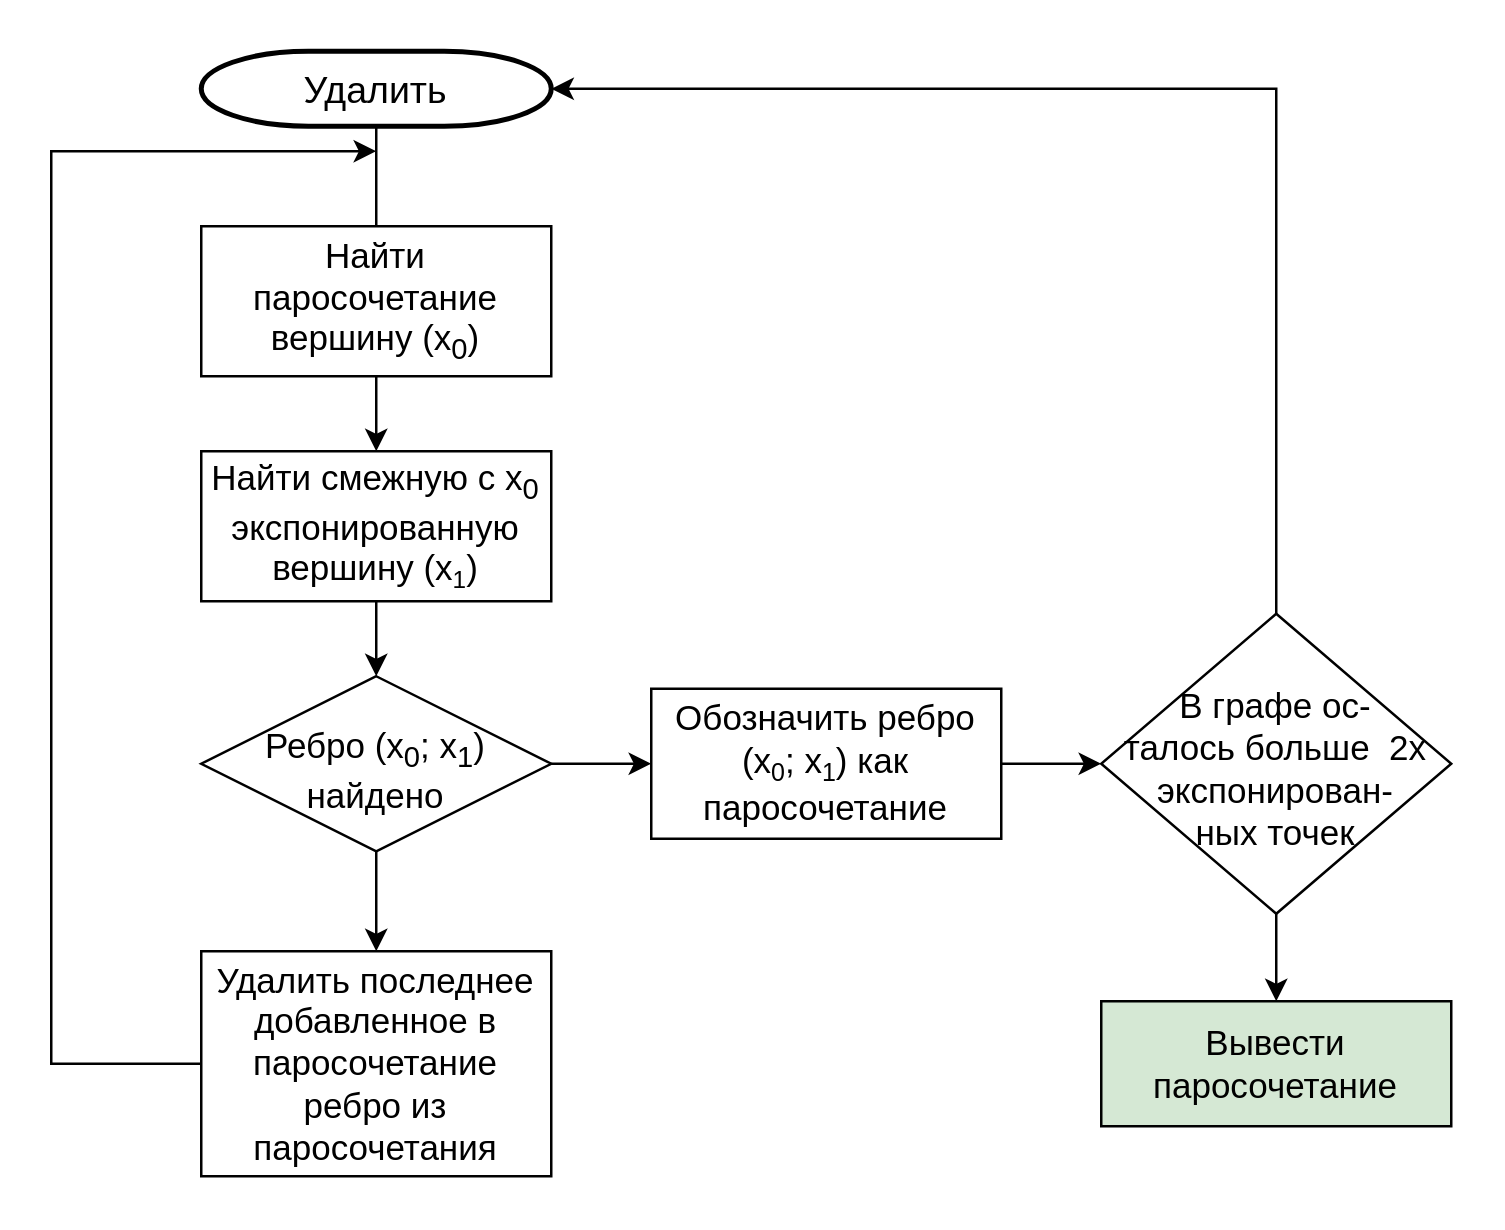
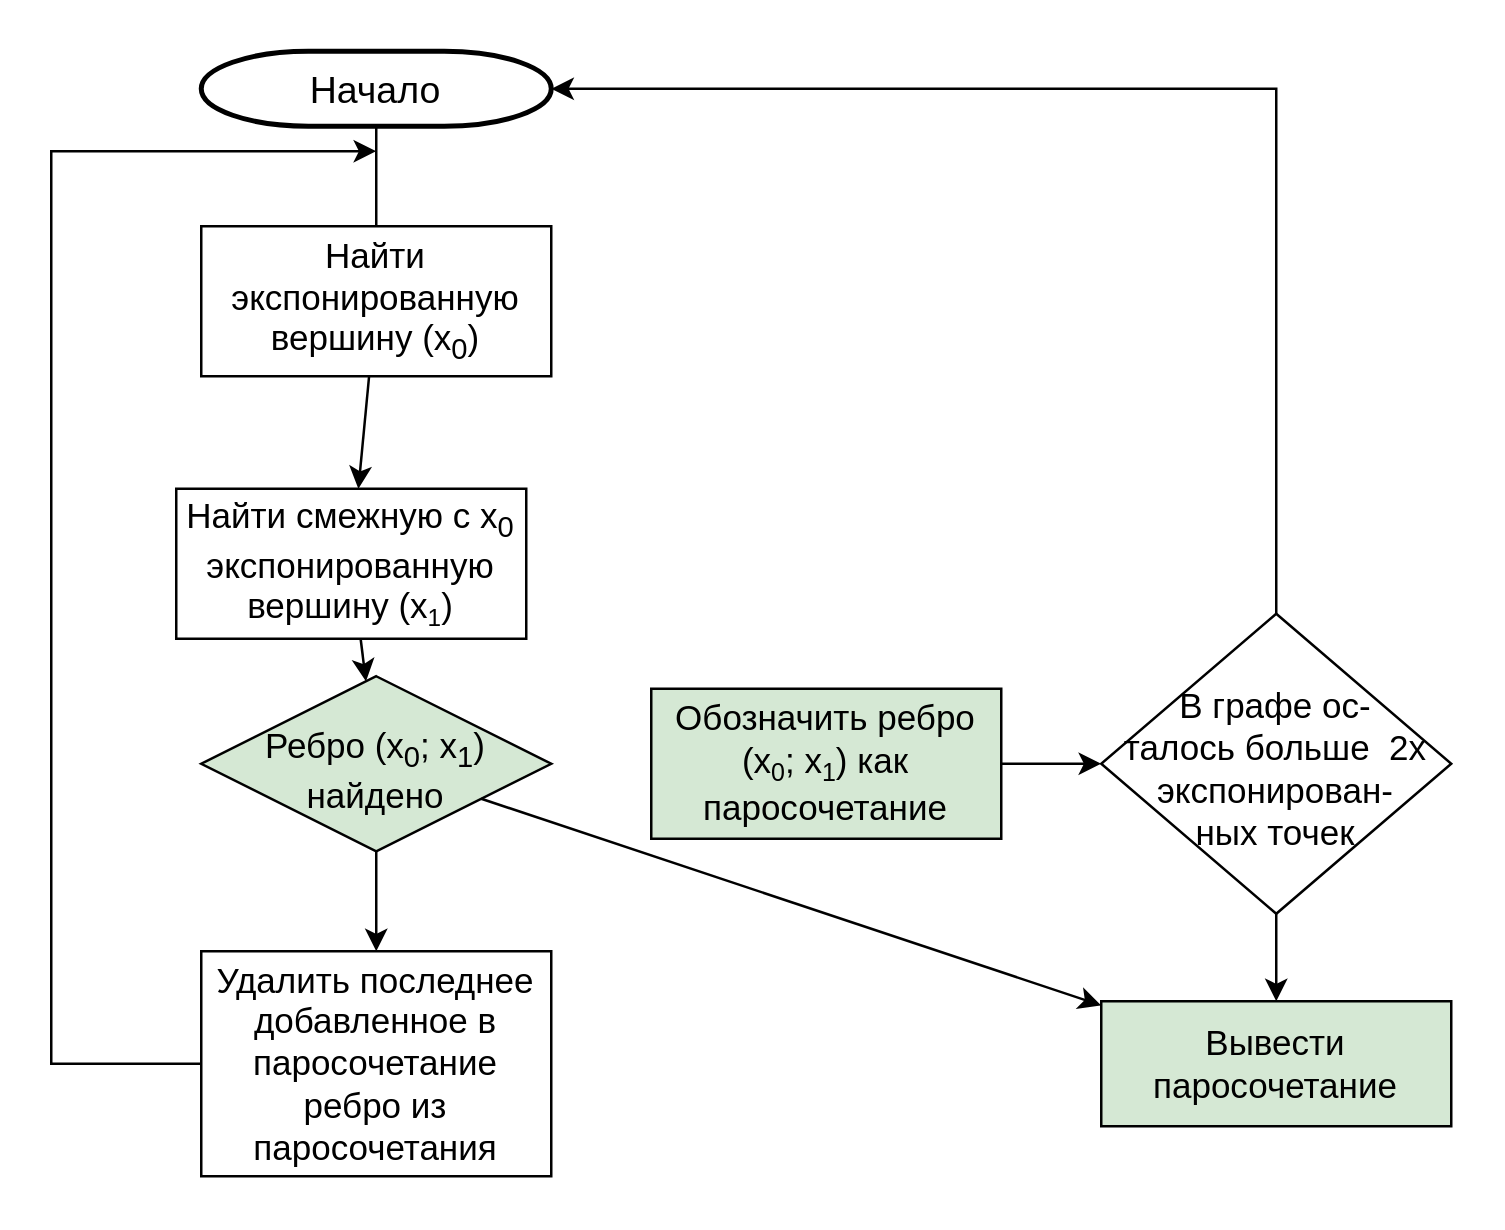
node "Удалить": label "Удалить" -> "Начало"
node "Найти паросочетание вершину (x0)": label "Найти паросочетание вершину (x0)" -> "Найти экспонированную вершину (x0)"
node "Найти смежную с x0 экспонированную вершину (x1)": moved (376, 526) -> (351, 564)
node "Ребро (x0; x1) найдено": fillcolor #ffffff -> #d5e8d4
edge "Ребро (x0; x1) найдено" -> "Обозначить ребро (x0; x1) как паросочетание": now "Ребро (x0; x1) найдено" -> "Вывести паросочетание"
node "Обозначить ребро (x0; x1) как паросочетание": fillcolor #ffffff -> #d5e8d4
